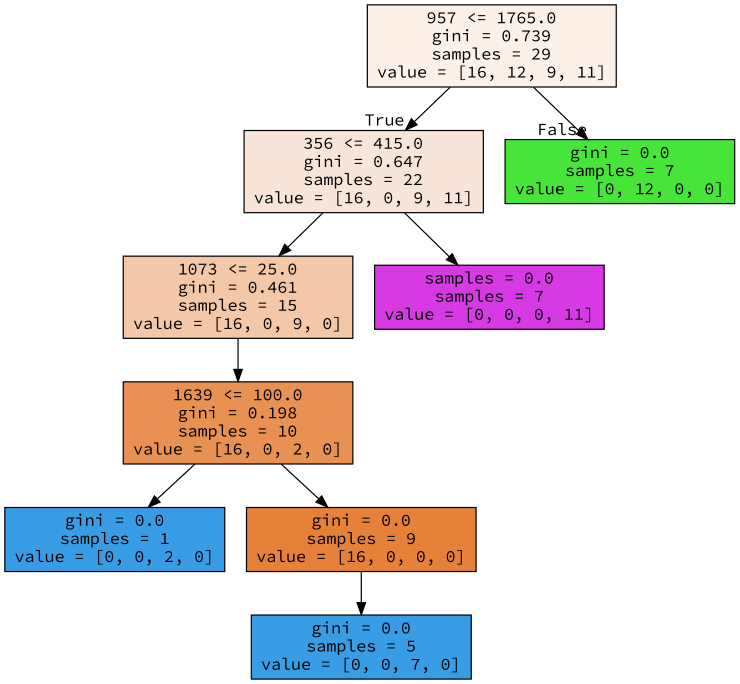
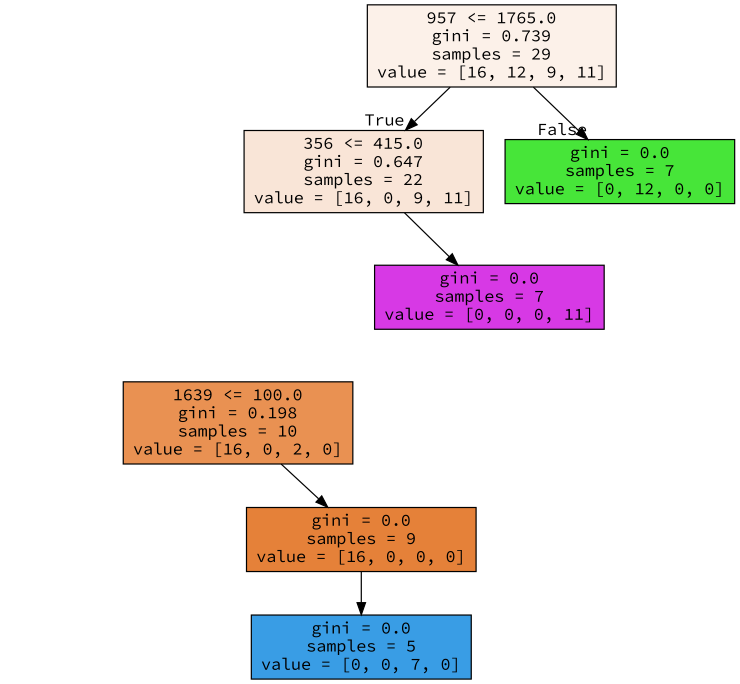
node "1073 <= 25.0 gini = 0.461 samples = 15 value = [16, 0, 9, 0]": removed
node "samples = 0.0 samples = 7 value = [0, 0, 0, 11]": label "samples = 0.0 samples = 7 value = [0, 0, 0, 11]" -> "gini = 0.0 samples = 7 value = [0, 0, 0, 11]"
node "gini = 0.0 samples = 1 value = [0, 0, 2, 0]": removed
